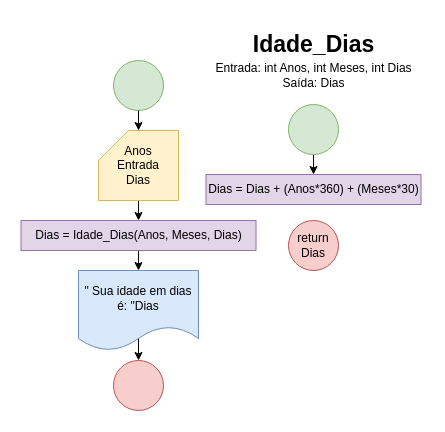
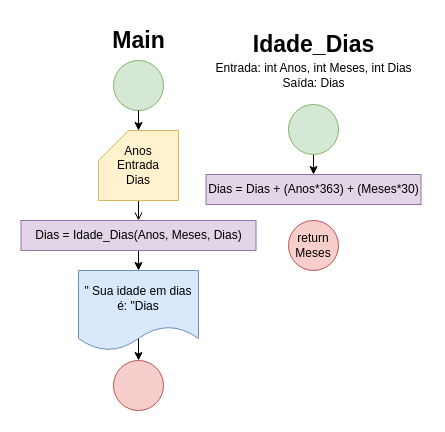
node "Main": added
node "Dias = Dias + (Anos*360) + (Meses*30)": label "Dias = Dias + (Anos*360) + (Meses*30)" -> "Dias = Dias + (Anos*363) + (Meses*30)"
edge "Anos Entrada Dias" -> "Dias = Idade_Dias(Anos, Meses, Dias)": arrowhead classic -> open
node "return Dias": label "return Dias" -> "return Meses"
